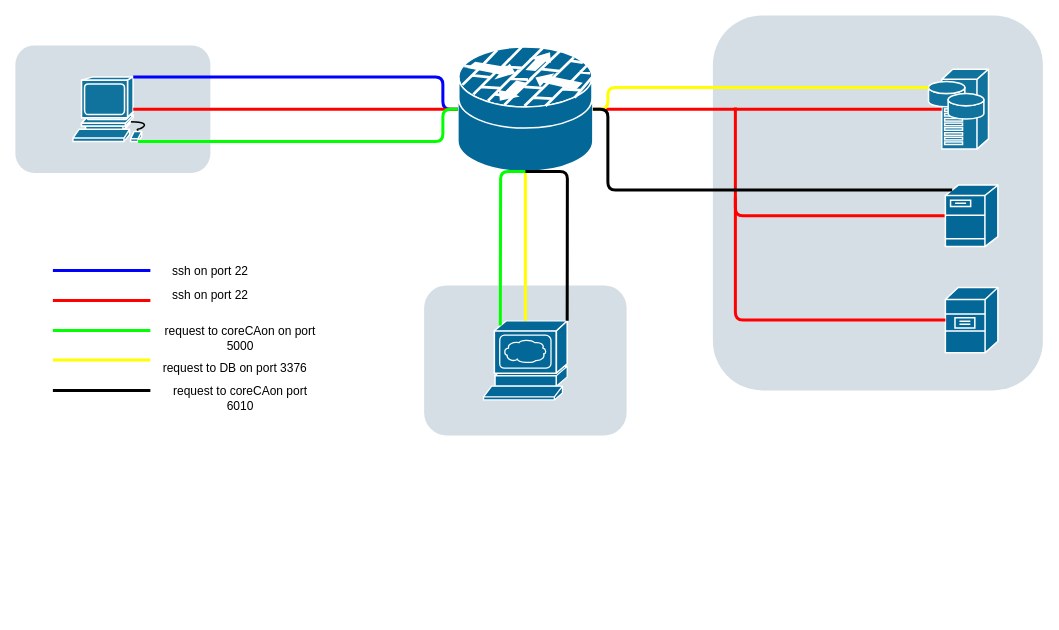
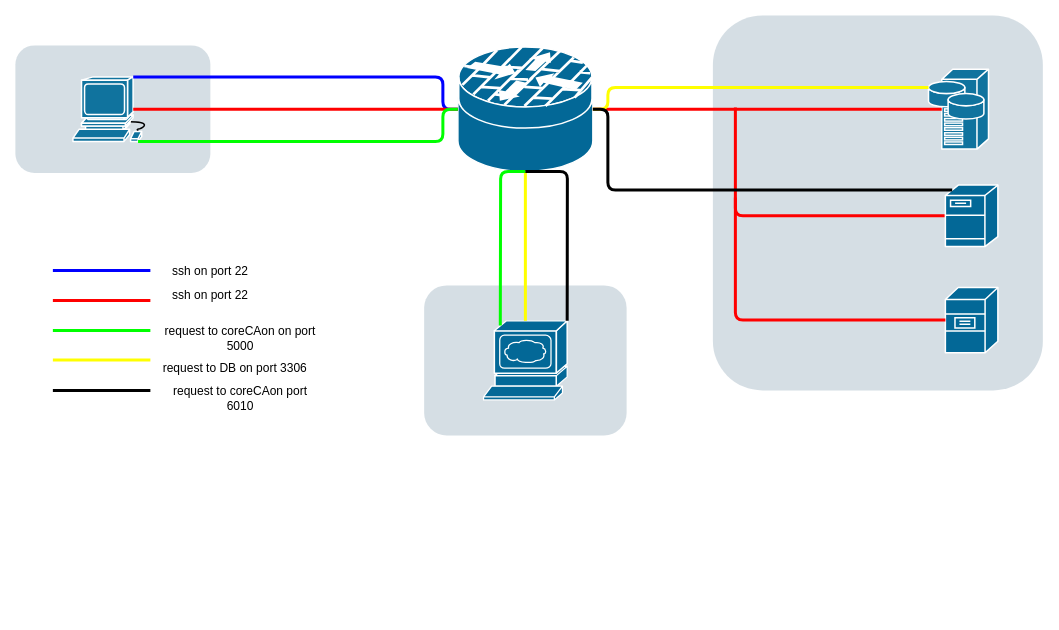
node "request to DB on port 3376": label "request to DB on port 3376" -> "request to DB on port 3306"
